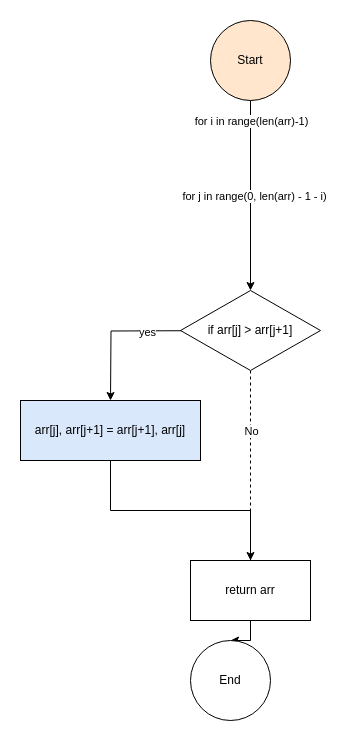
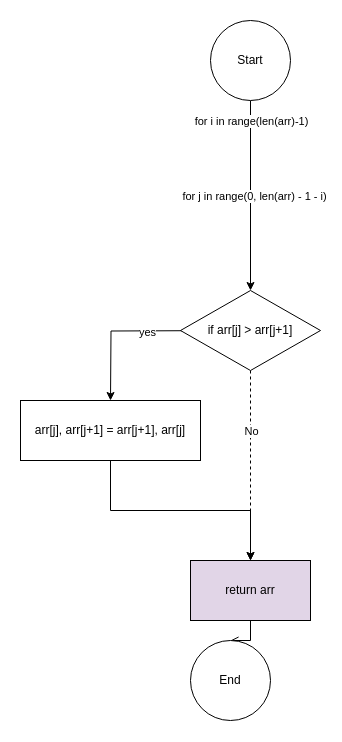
node "Start": fillcolor #ffe6cc -> #ffffff
node "arr[j], arr[j+1] = arr[j+1], arr[j]": fillcolor #dae8fc -> #ffffff
edge "arr[j], arr[j+1] = arr[j+1], arr[j]" -- "return arr": arrowhead none -> classic
node "return arr": fillcolor #ffffff -> #e1d5e7
edge "return arr" -> "End": arrowhead classic -> open
